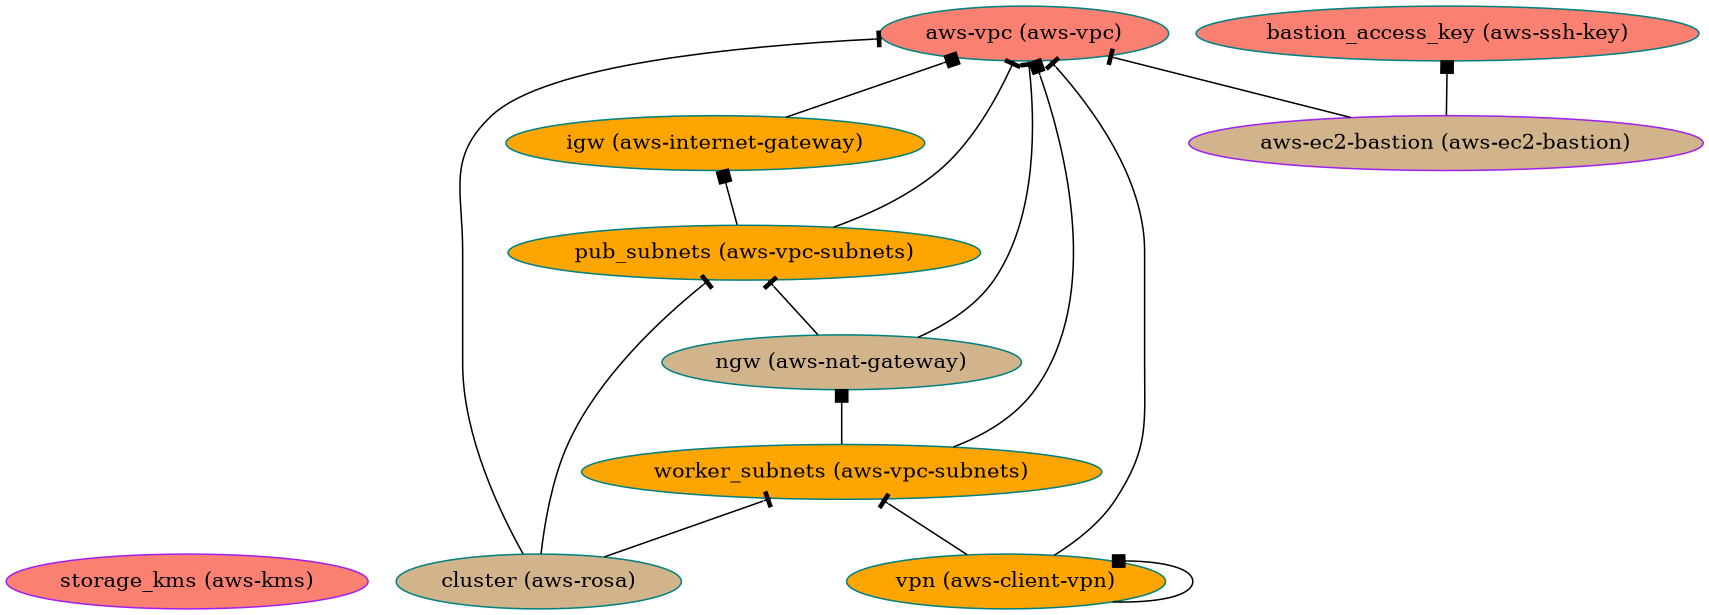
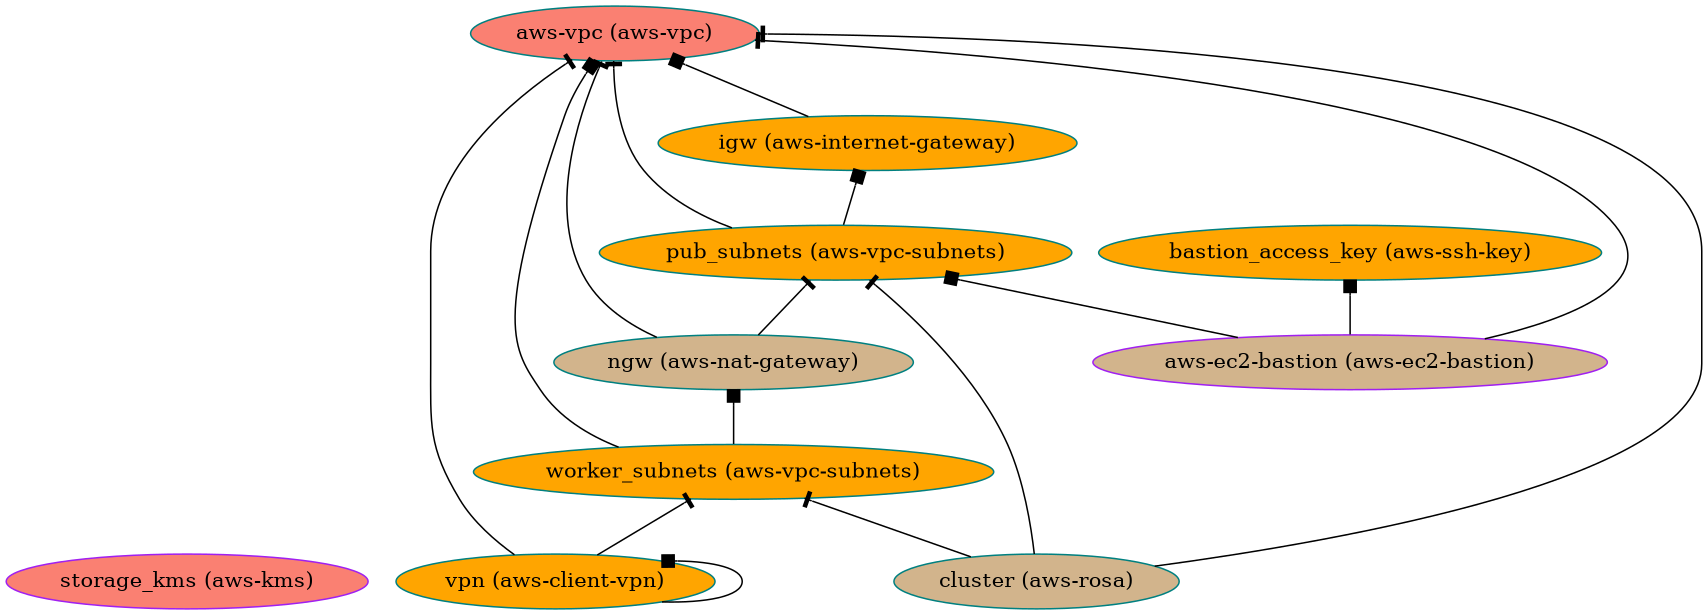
node "bastion_access_key (aws-ssh-key)": fillcolor salmon -> orange
edge "aws-ec2-bastion (aws-ec2-bastion)" -> "pub_subnets (aws-vpc-subnets)": added
